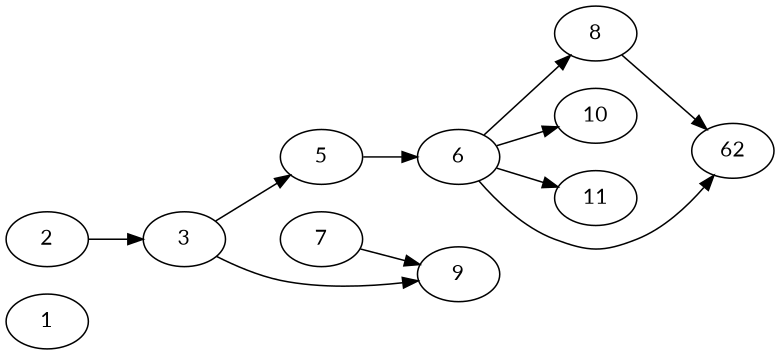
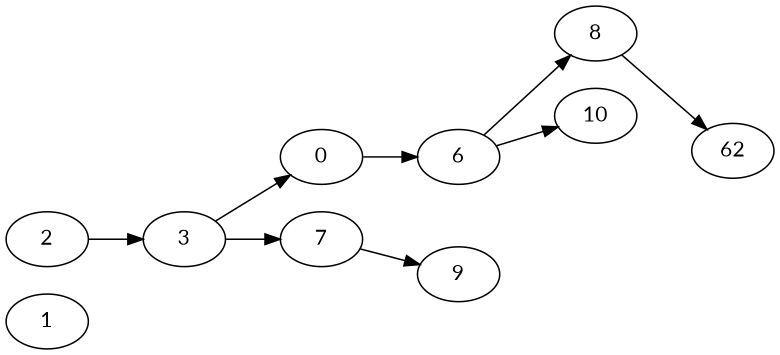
node "5": label "5" -> "0"
node "11": removed
edge "6" -> "62": removed
edge "3" -> "9": now "3" -> "7"
